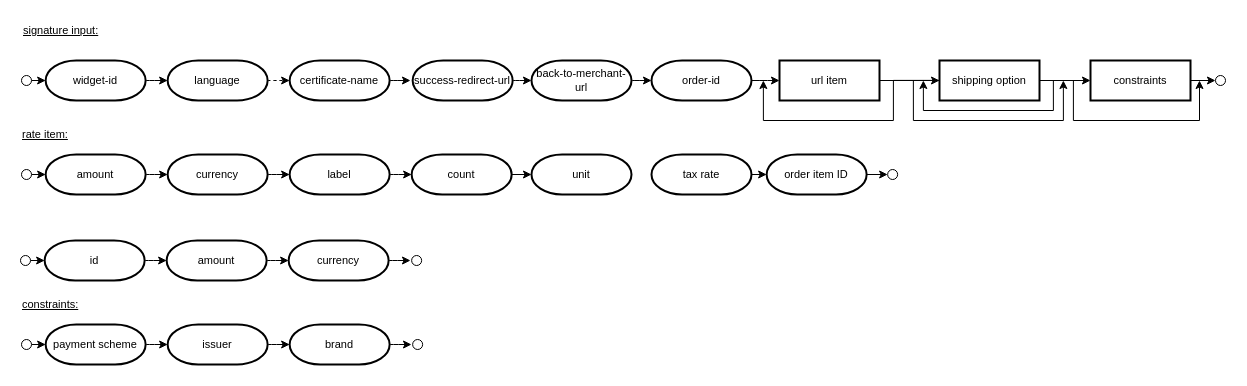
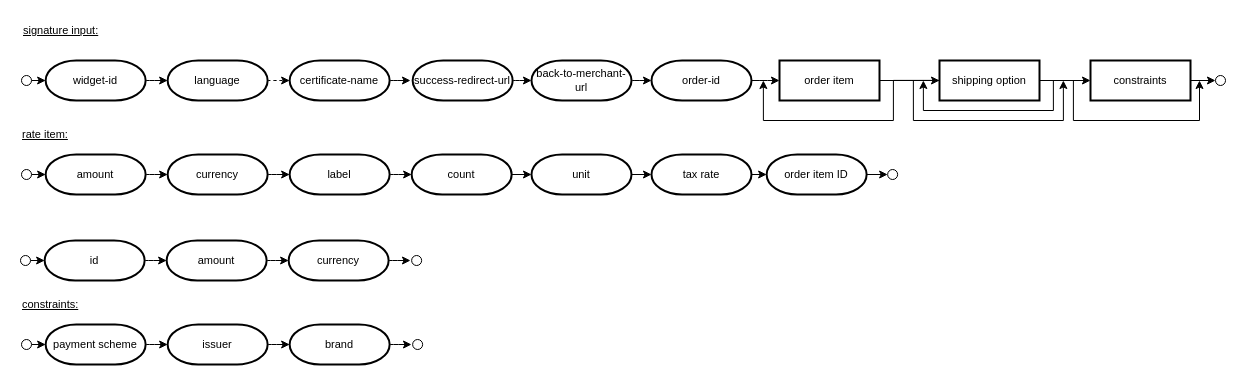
node "url item": label "url item" -> "order item"
edge "unit" -> "tax rate": added
